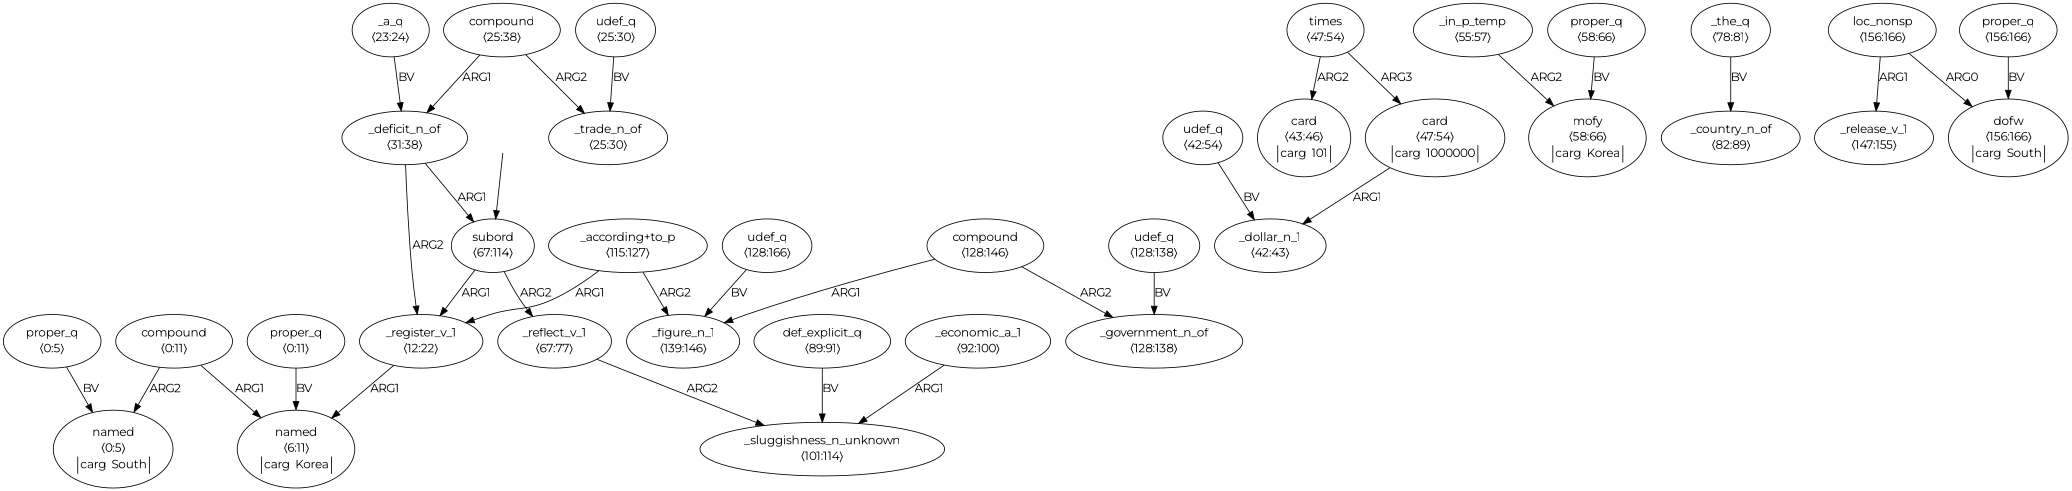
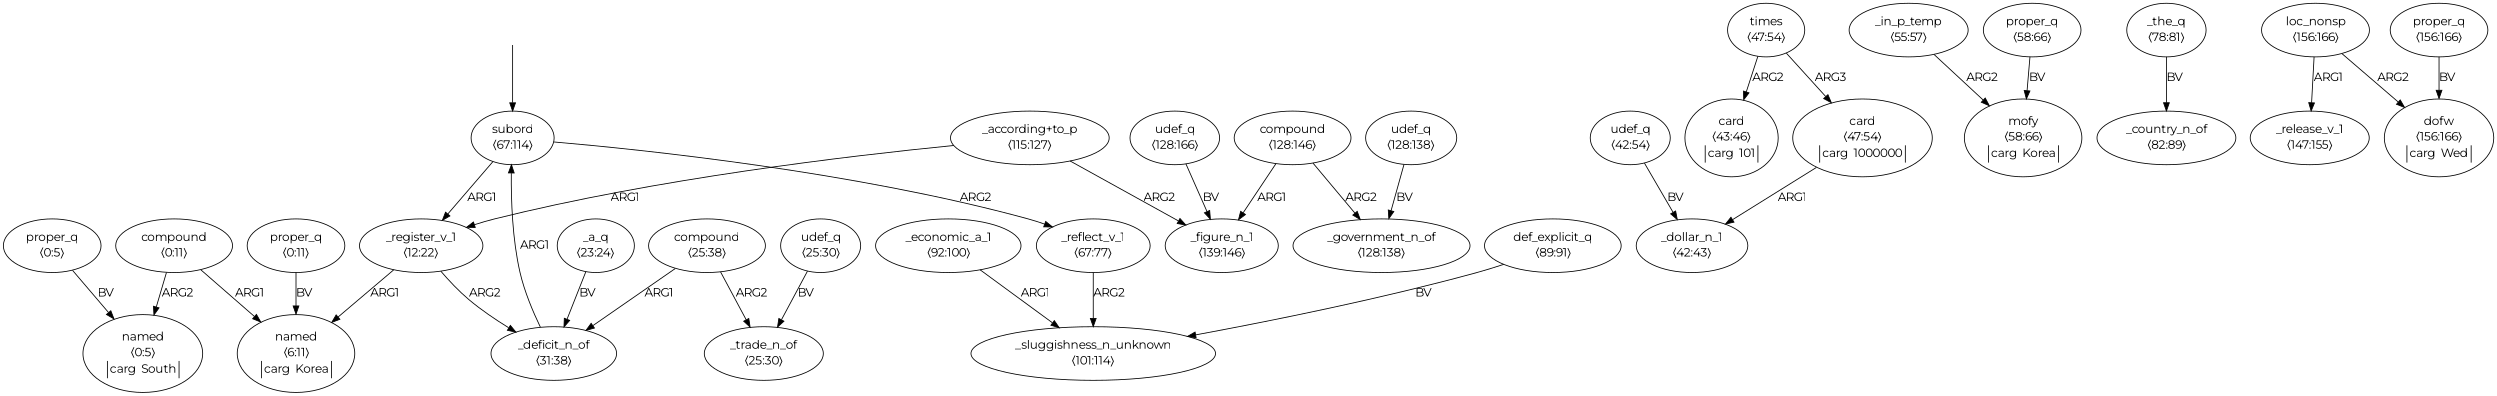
edge "loc_nonsp" -> "dofw": label "ARG0" -> "ARG2"
node "dofw": text "South" -> "Wed"
edge "_deficit_n_of" -> "_register_v_1": reversed
